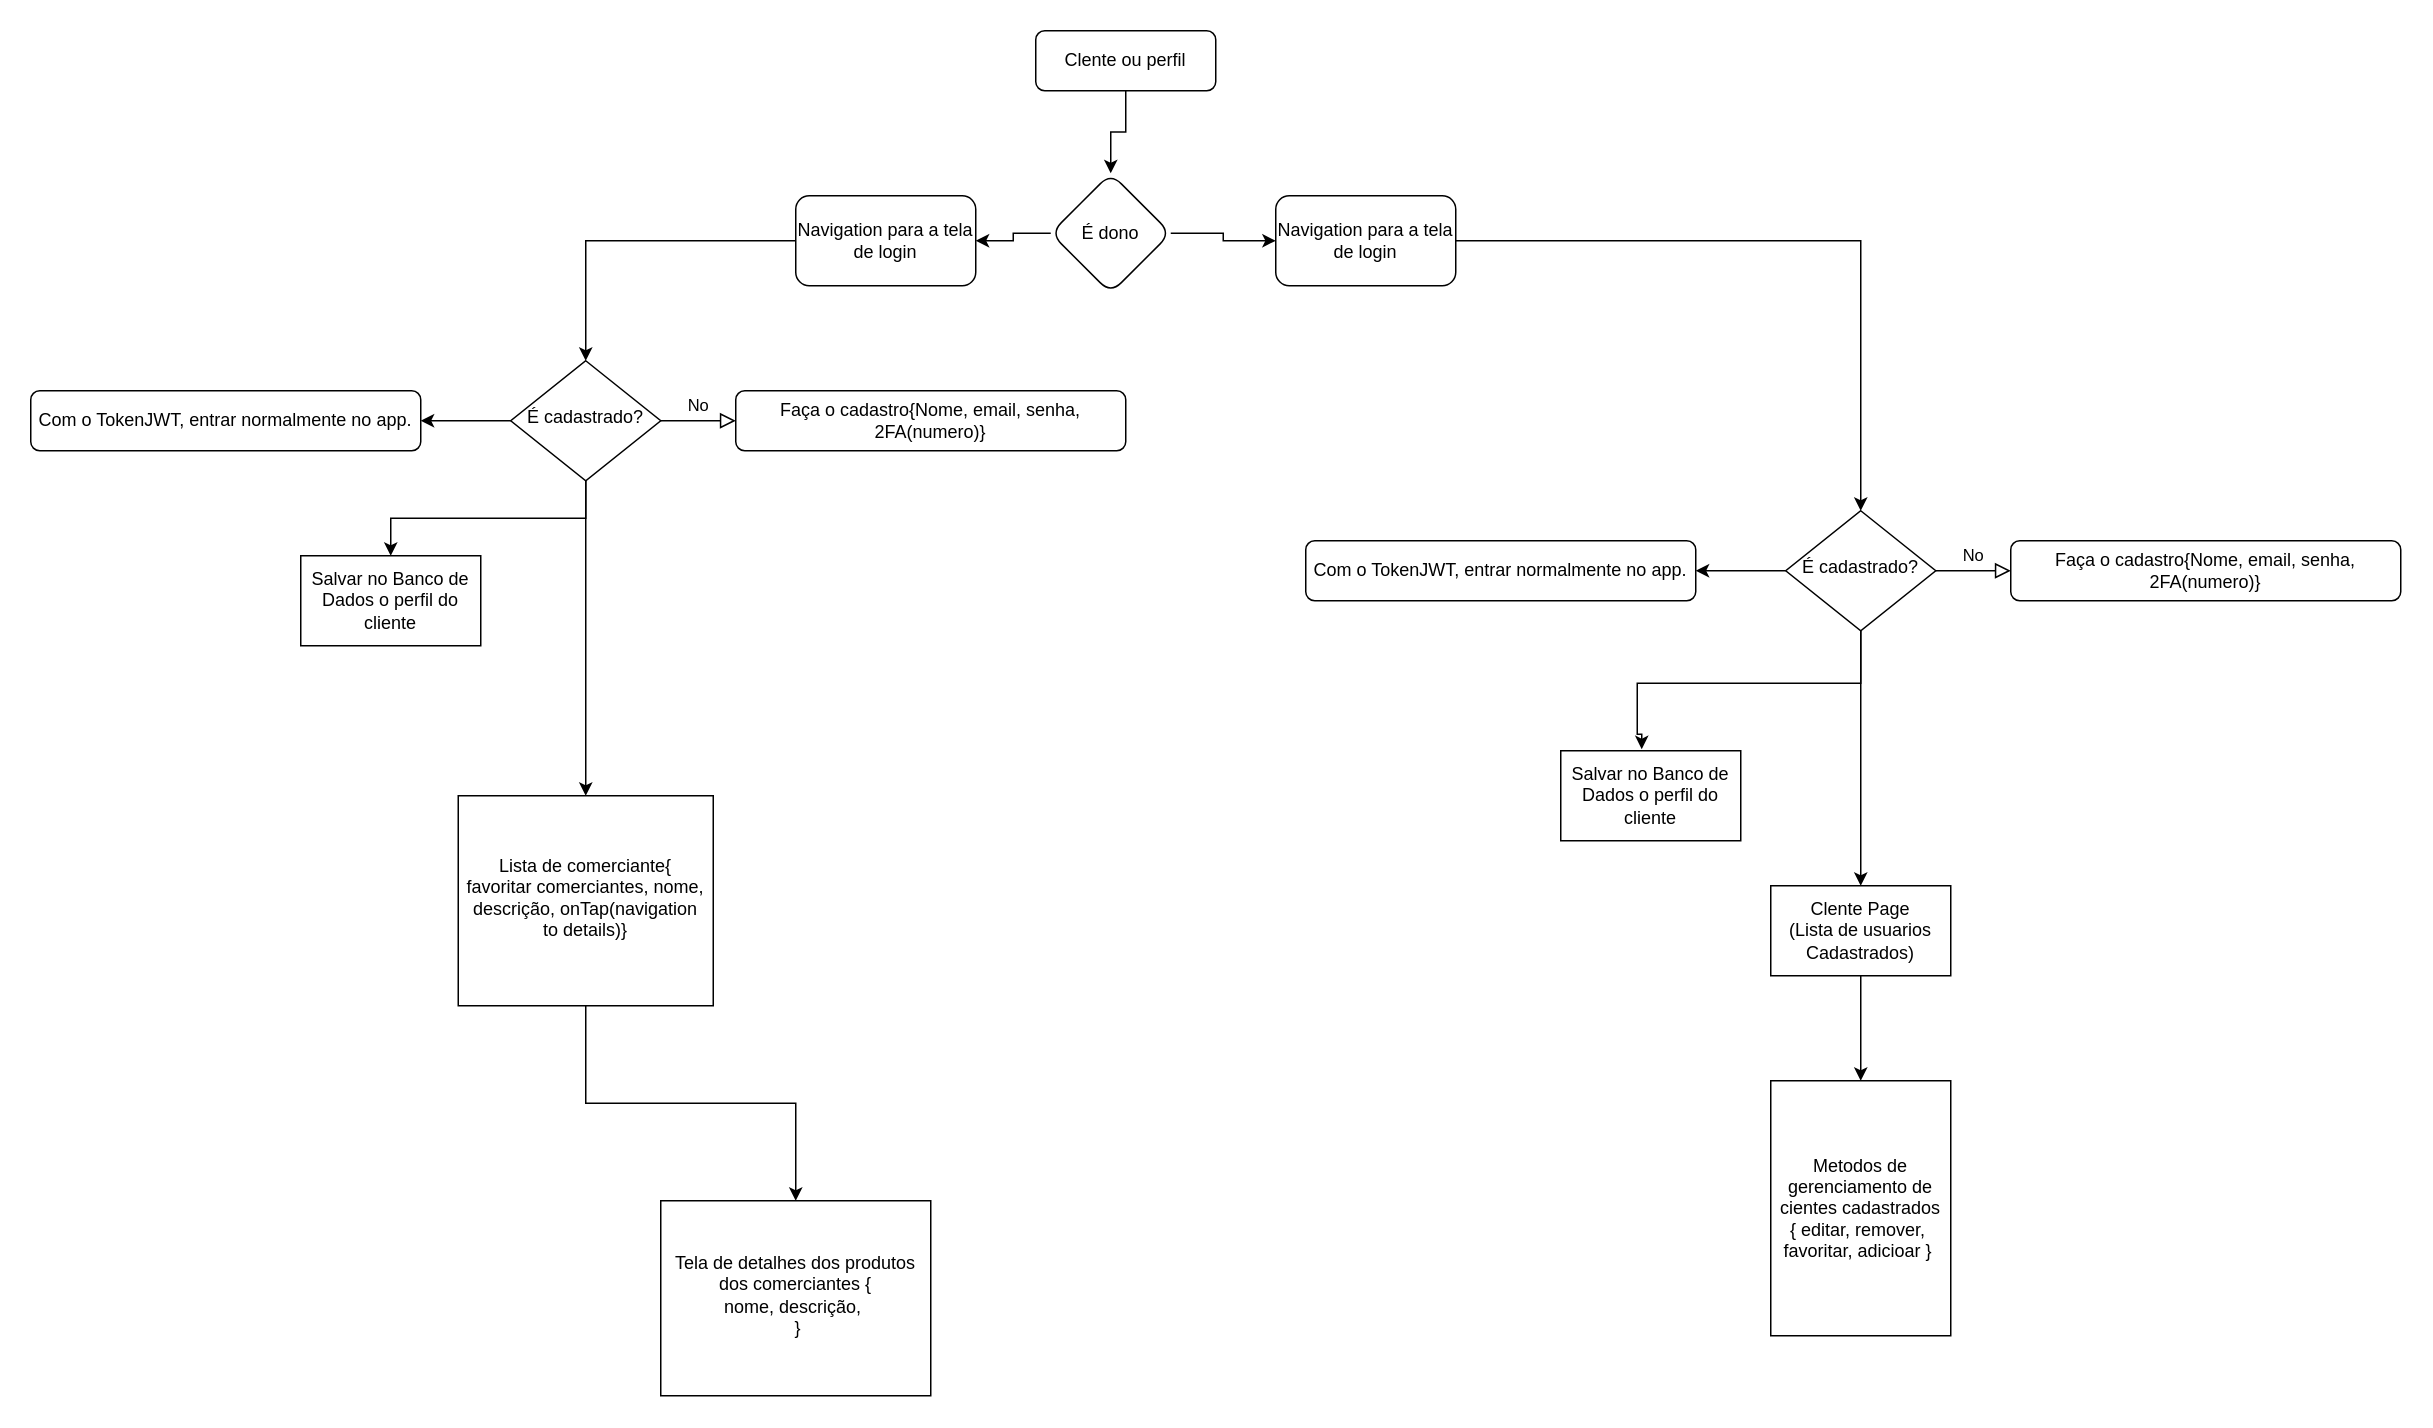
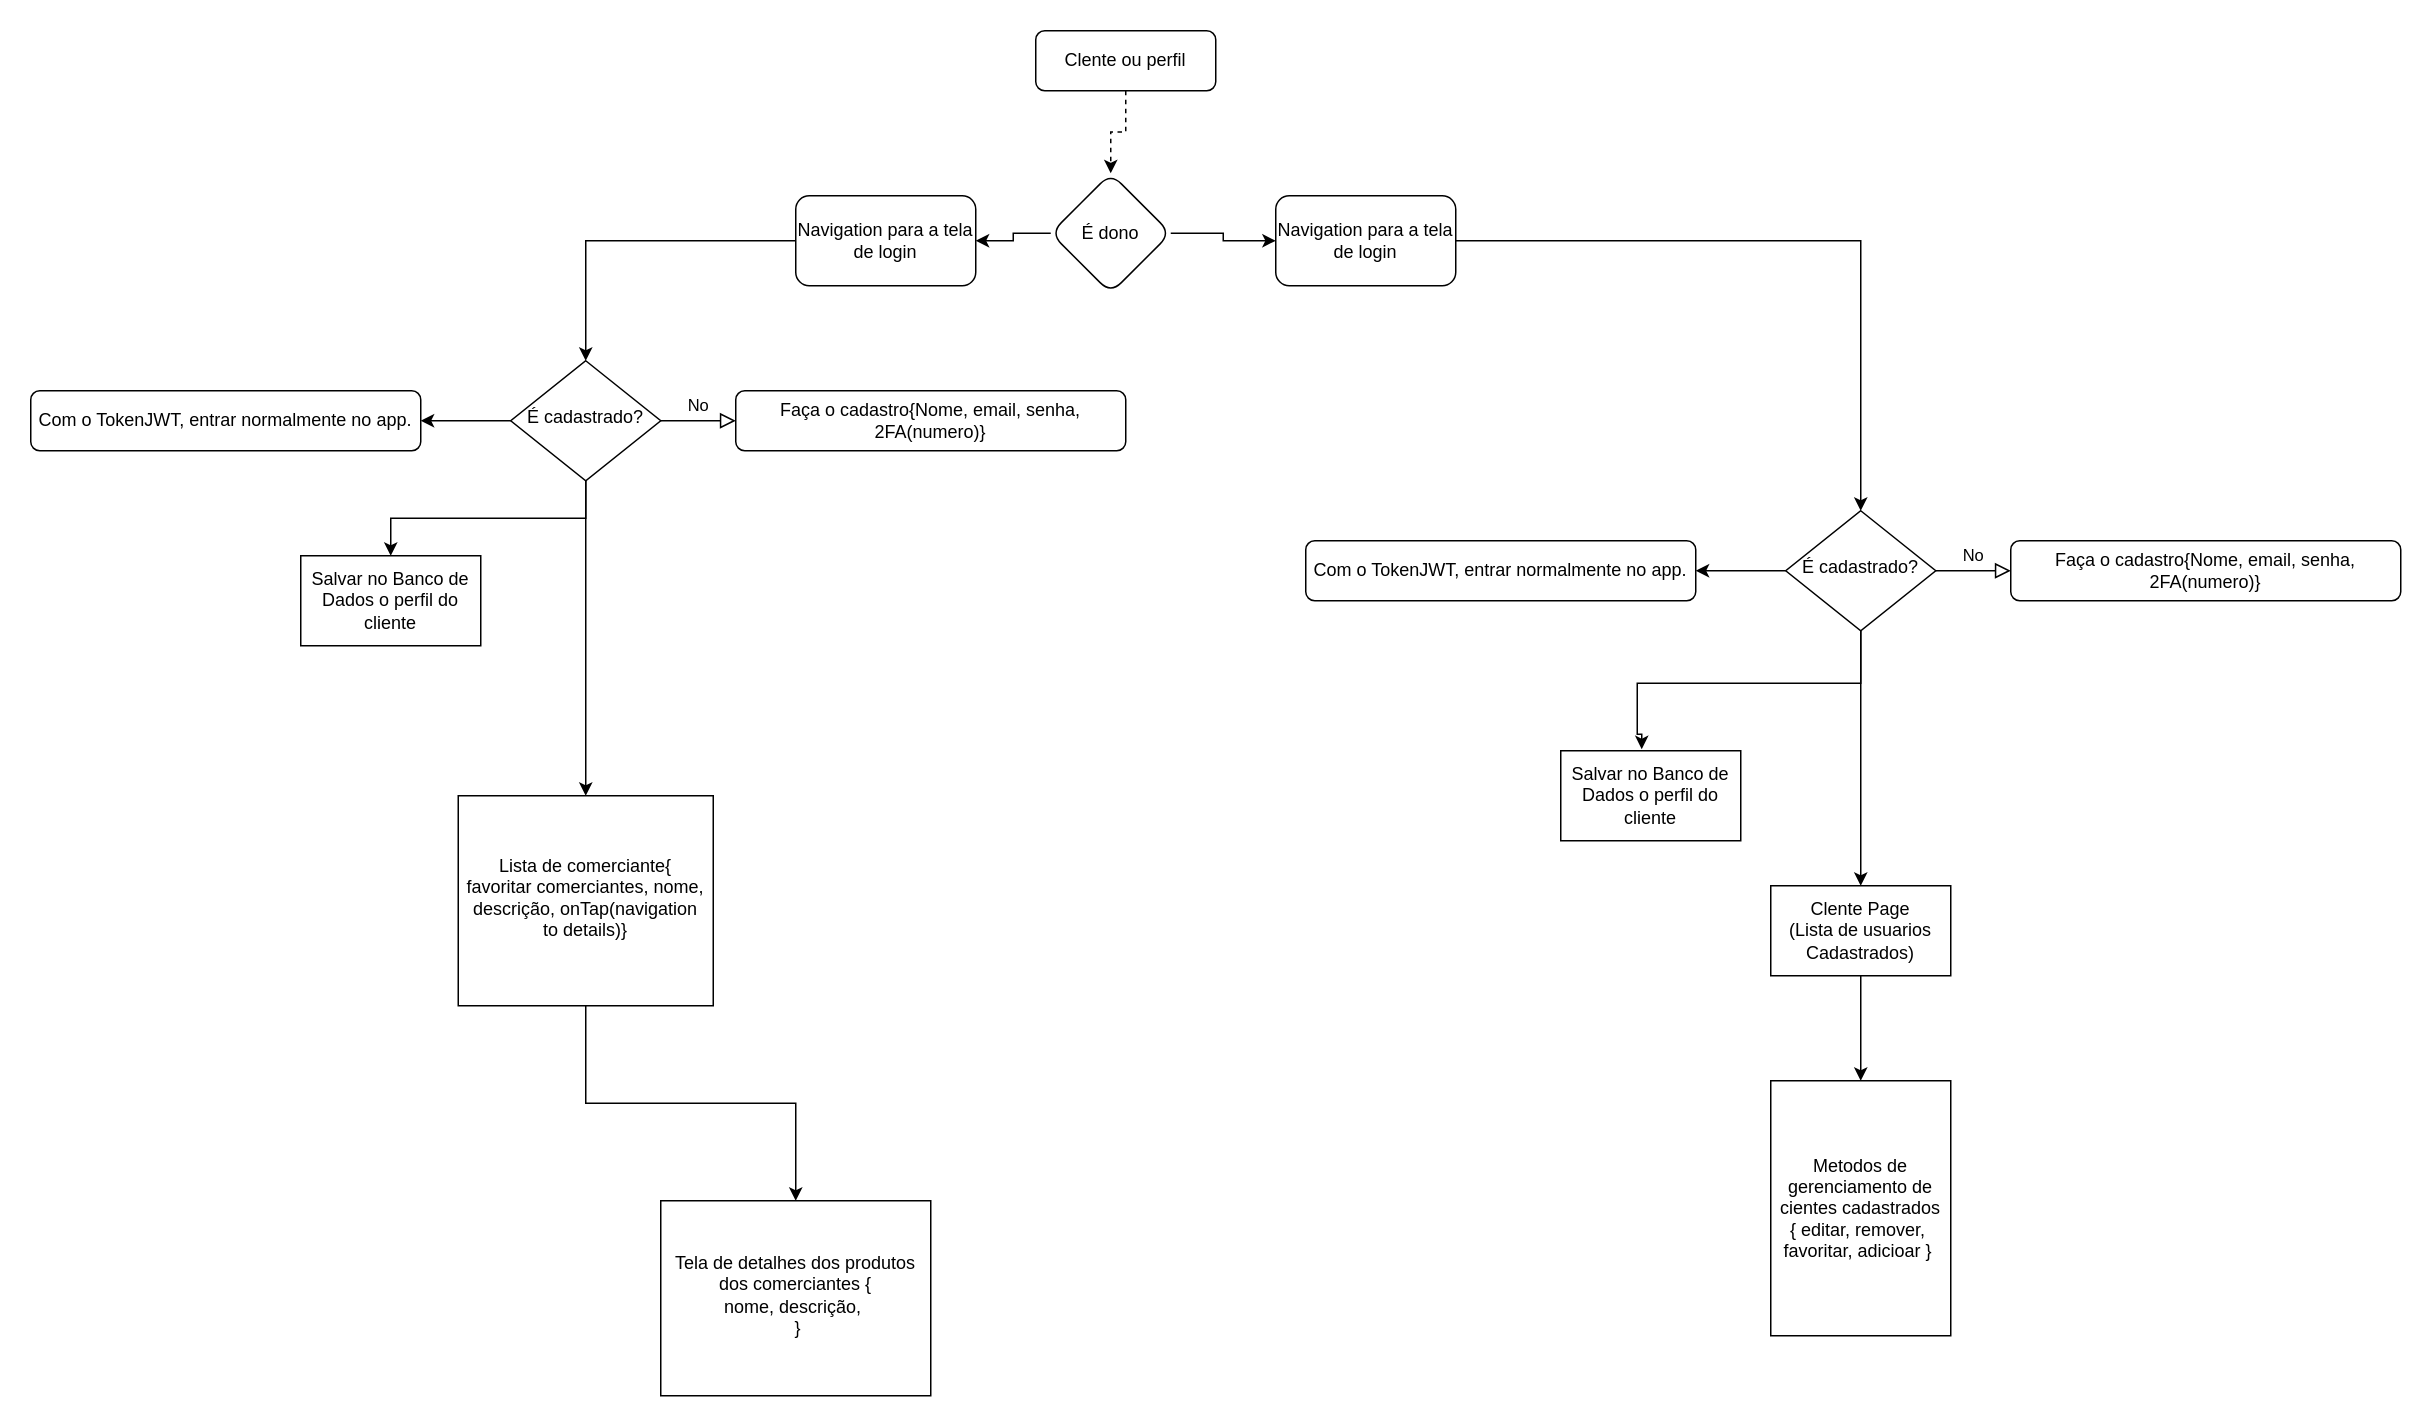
edge "Clente ou perfil" -> "É dono": style solid -> dashed
